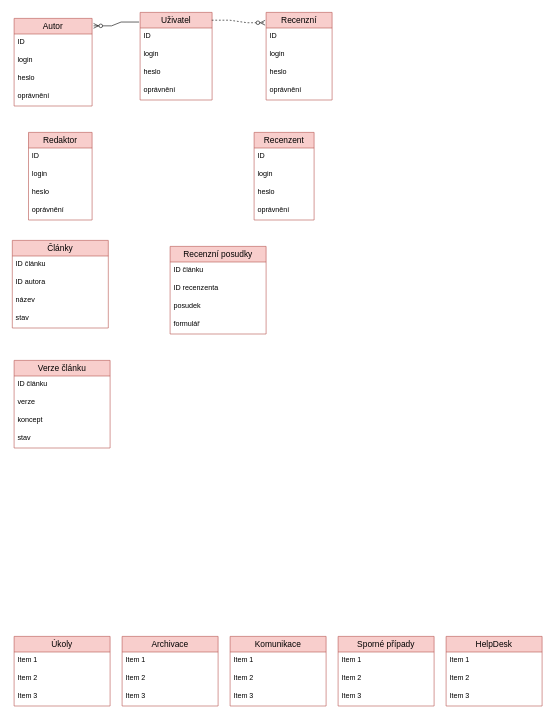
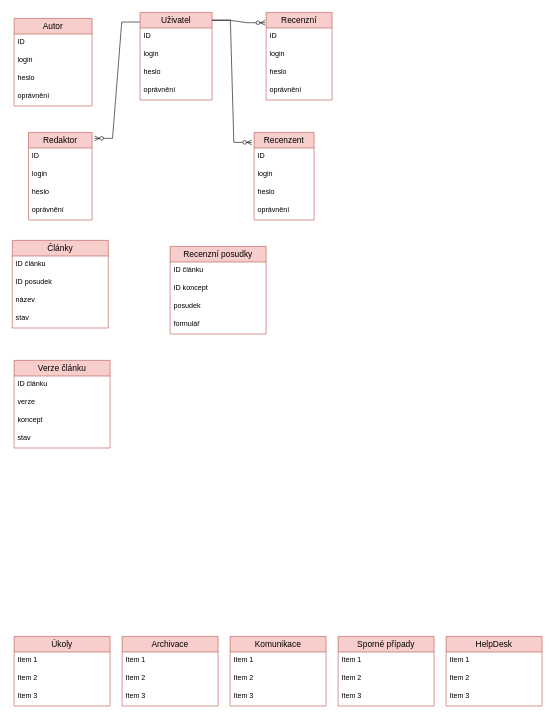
edge "Uživatel" -> "Recenzní": style dashed -> solid
edge "Uživatel" -> "Autor": removed
edge "Uživatel" -> "Redaktor": added
edge "Uživatel" -> "Recenzent": added
node "ID autora": label "ID autora" -> "ID posudek"
node "ID recenzenta": label "ID recenzenta" -> "ID koncept"
